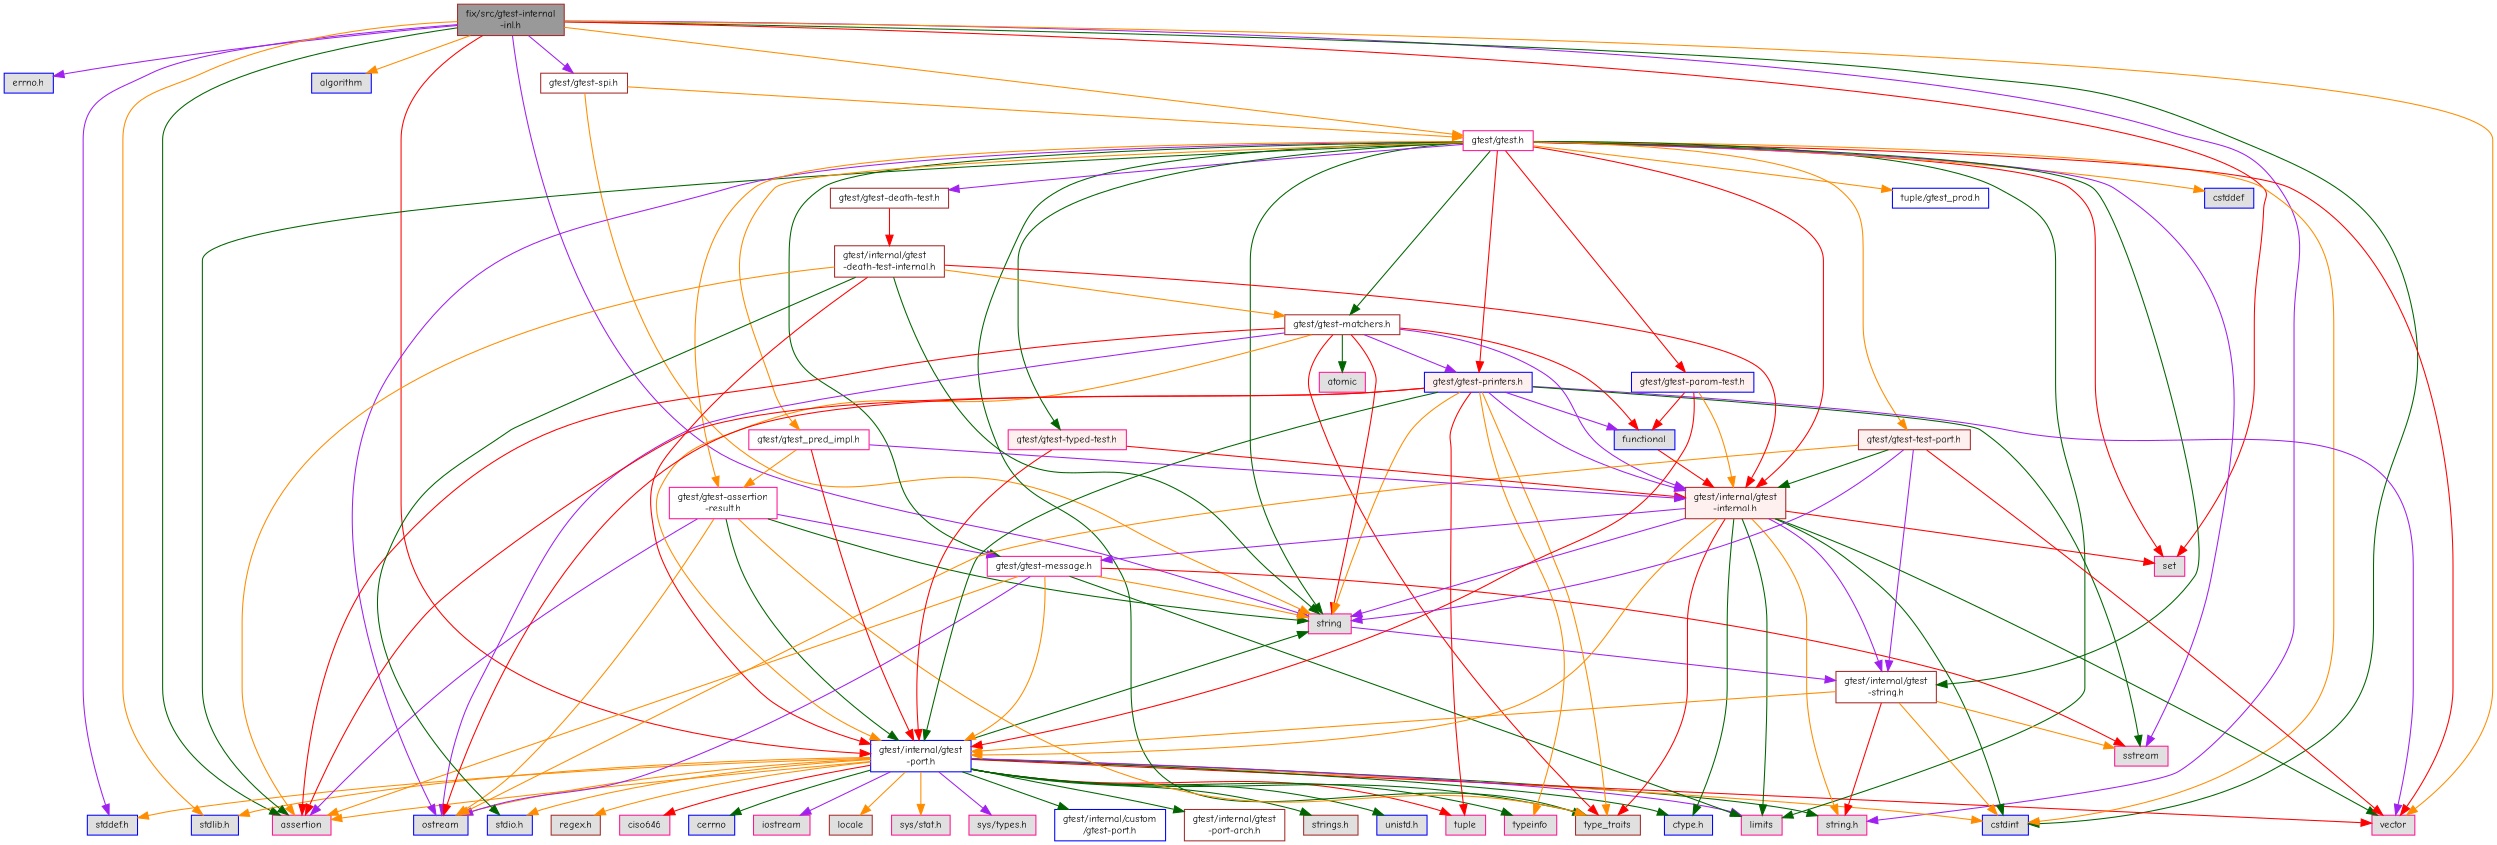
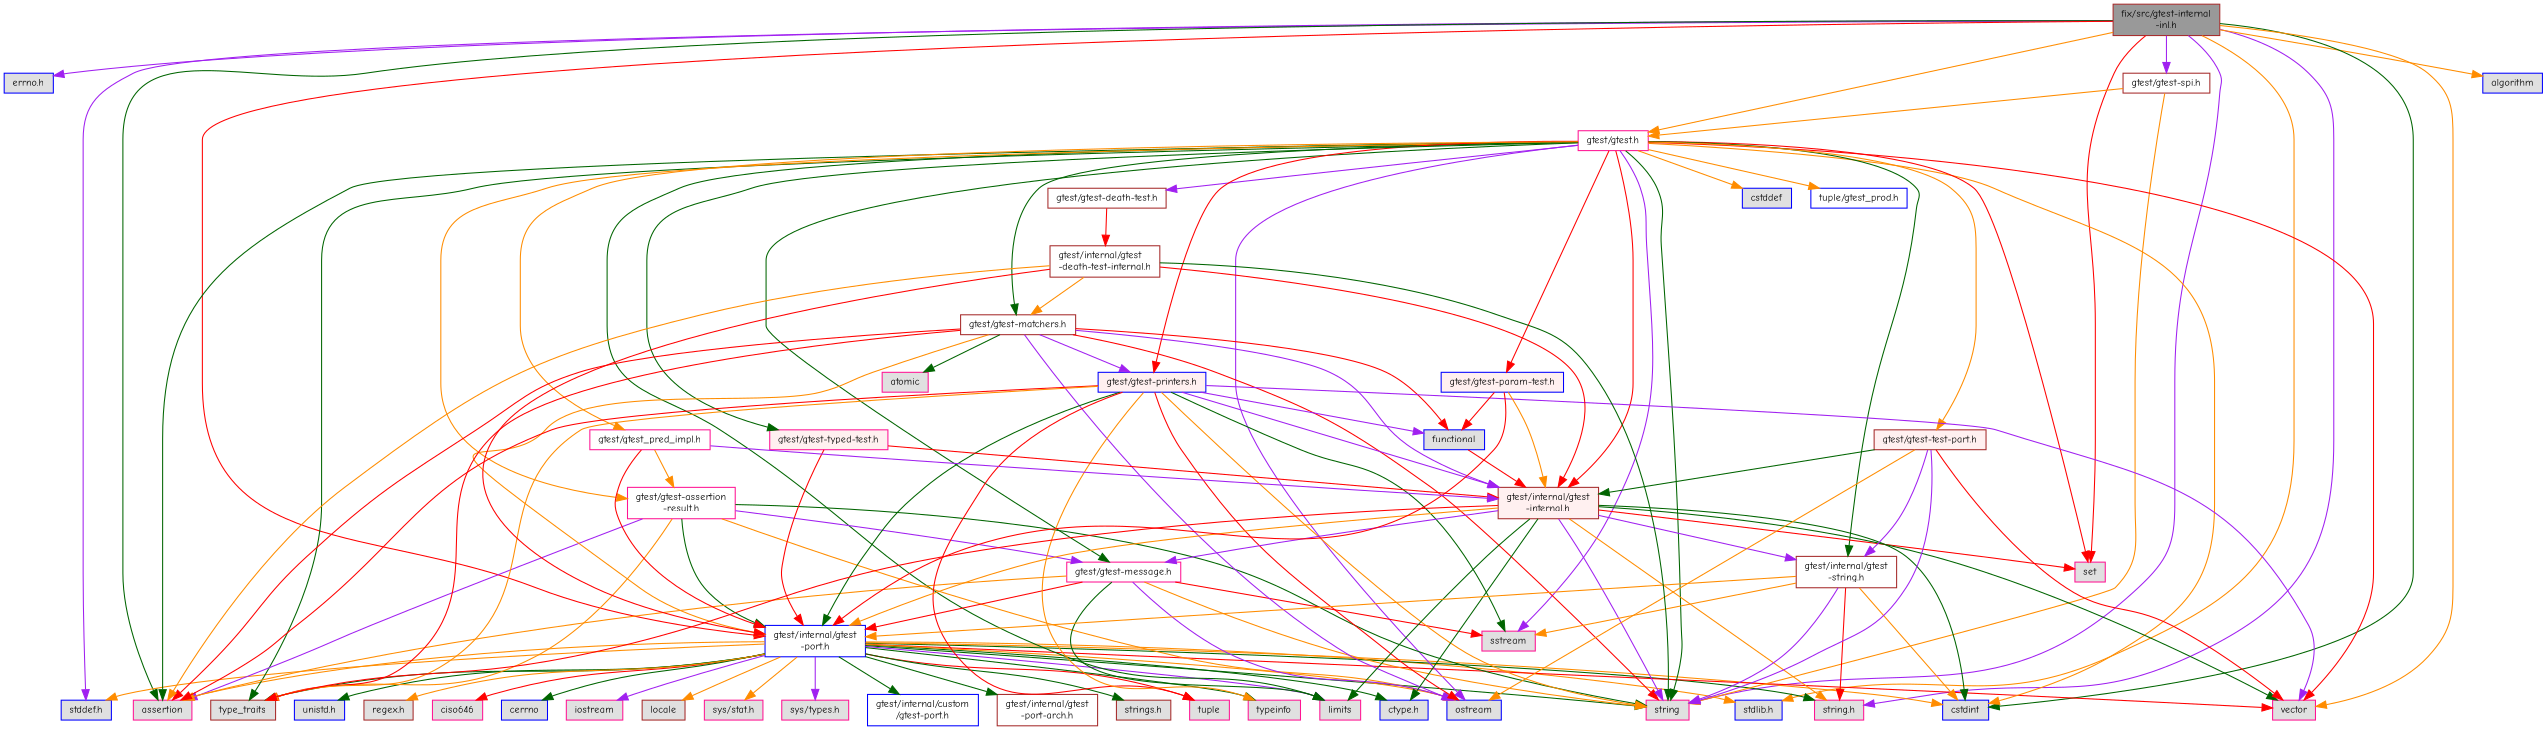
edge "string" -> "gtest/internal/gtest -string.h": reversed
edge "gtest/gtest-message.h" -> "gtest/internal/gtest -port.h": color darkorange -> red
node "stdio.h": removed
